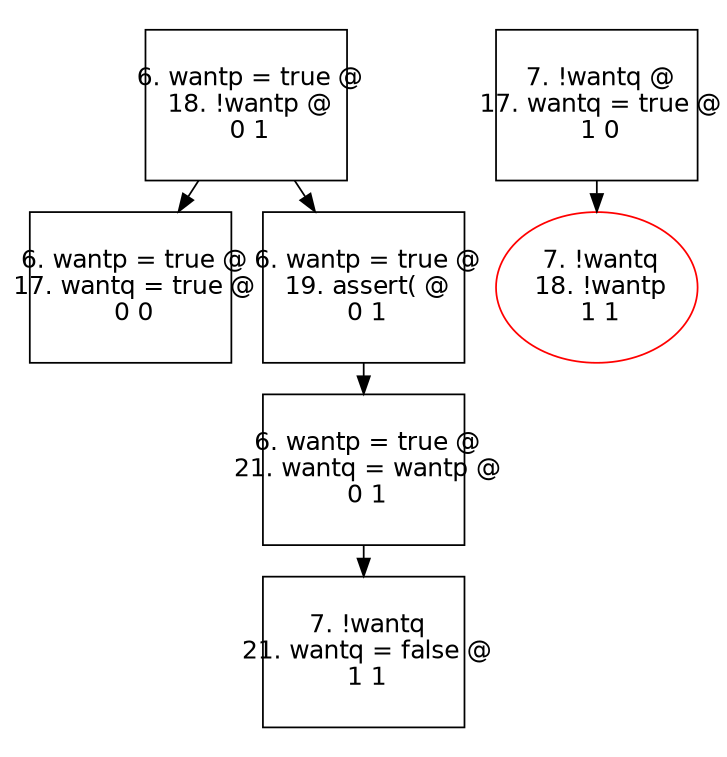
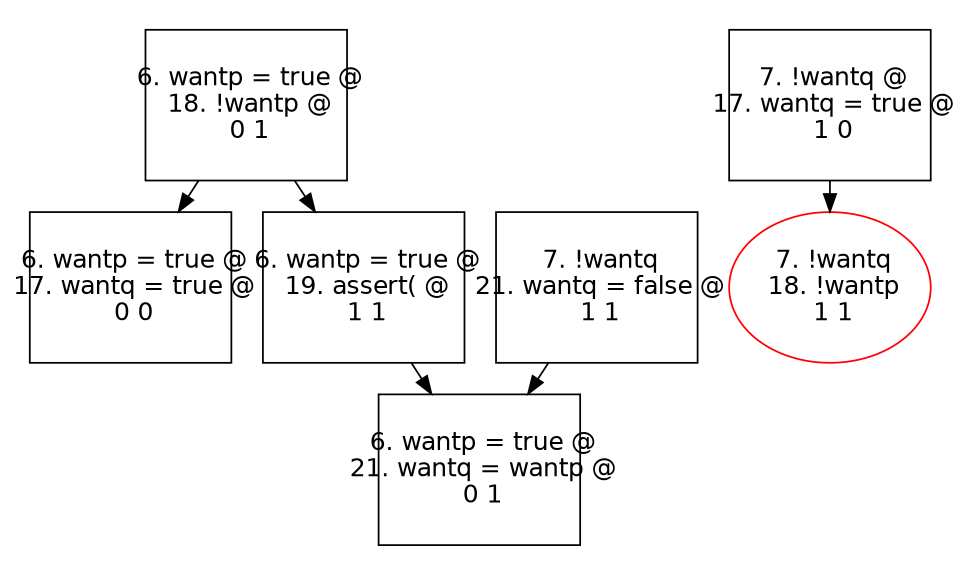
node "6. wantp = true @ 19. assert( @ 0 1": label "6. wantp = true @ 19. assert( @ 0 1" -> "6. wantp = true @ 19. assert( @ 1 1"
edge "6. wantp = true @ 21. wantq = wantp @ 0 1" -> "7. !wantq 21. wantq = false @ 1 1": reversed
